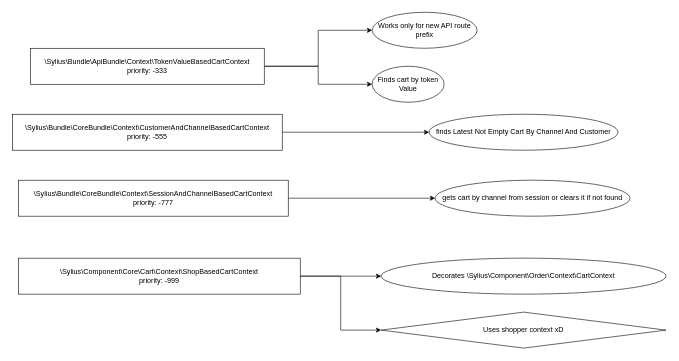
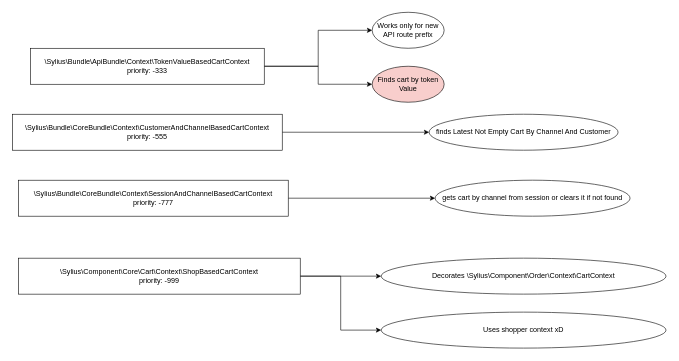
node "Works only for new API route prefix": size 105x36 -> 72x36
node "Finds cart by token Value": fillcolor #ffffff -> #f8cecc
node "Uses shopper context xD": shape diamond -> ellipse
